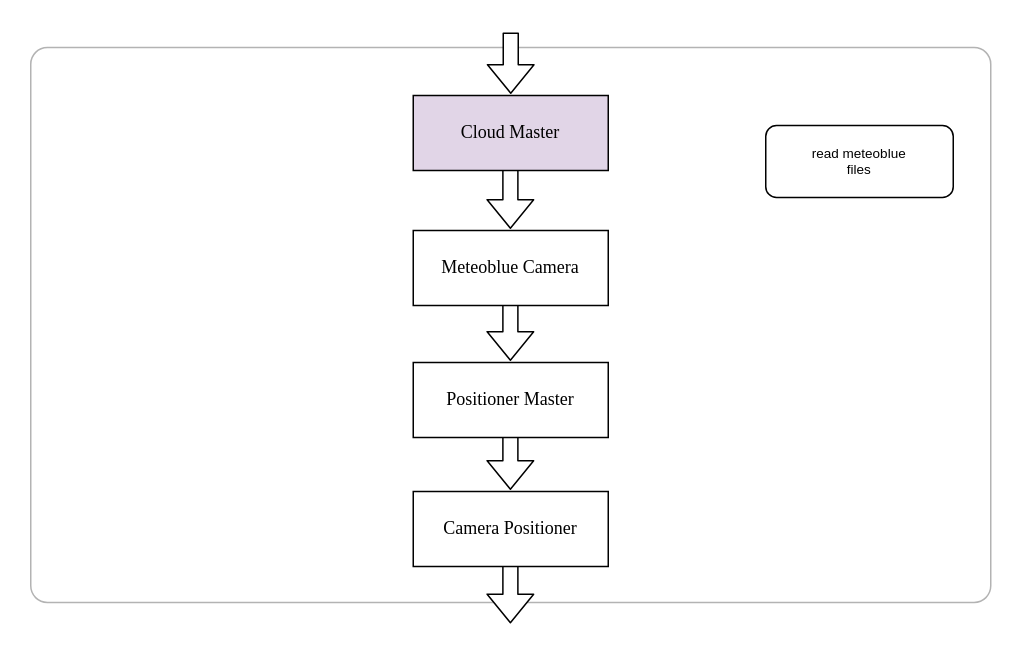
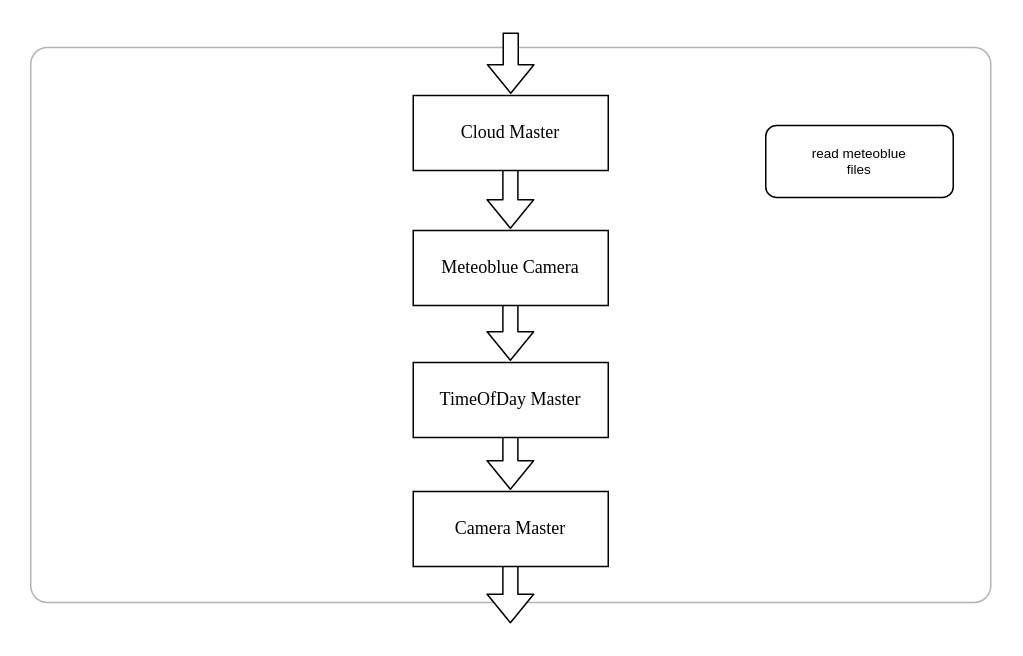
node "Cloud Master": fillcolor #e1d5e7 -> #ffffff
node "Positioner Master": label "Positioner Master" -> "TimeOfDay Master"
node "Camera Positioner": label "Camera Positioner" -> "Camera Master"
